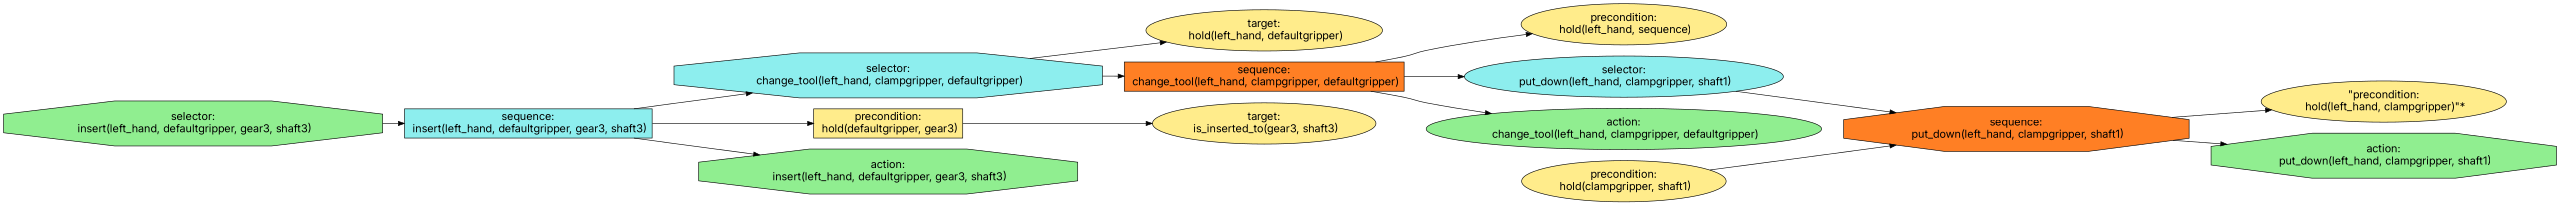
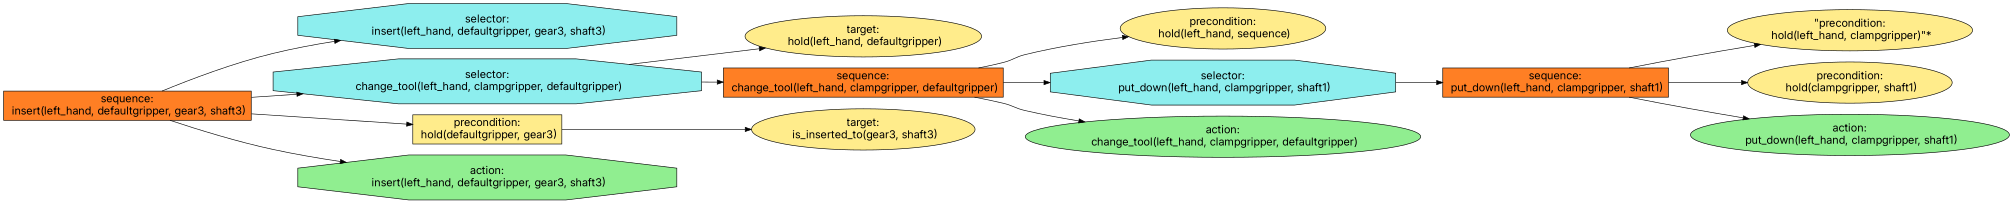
node "selector: put_down(left_hand, clampgripper, shaft1)": shape ellipse -> octagon
node "selector: insert(left_hand, defaultgripper, gear3, shaft3)": fillcolor lightgreen -> darkslategray2
edge "selector: insert(left_hand, defaultgripper, gear3, shaft3)" -> "sequence: insert(left_hand, defaultgripper, gear3, shaft3)": reversed
node "sequence: insert(left_hand, defaultgripper, gear3, shaft3)": fillcolor darkslategray2 -> chocolate1
node "sequence: put_down(left_hand, clampgripper, shaft1)": shape octagon -> box
node "action: put_down(left_hand, clampgripper, shaft1)": shape octagon -> ellipse
edge "precondition: hold(clampgripper, shaft1)" -> "sequence: put_down(left_hand, clampgripper, shaft1)": reversed
